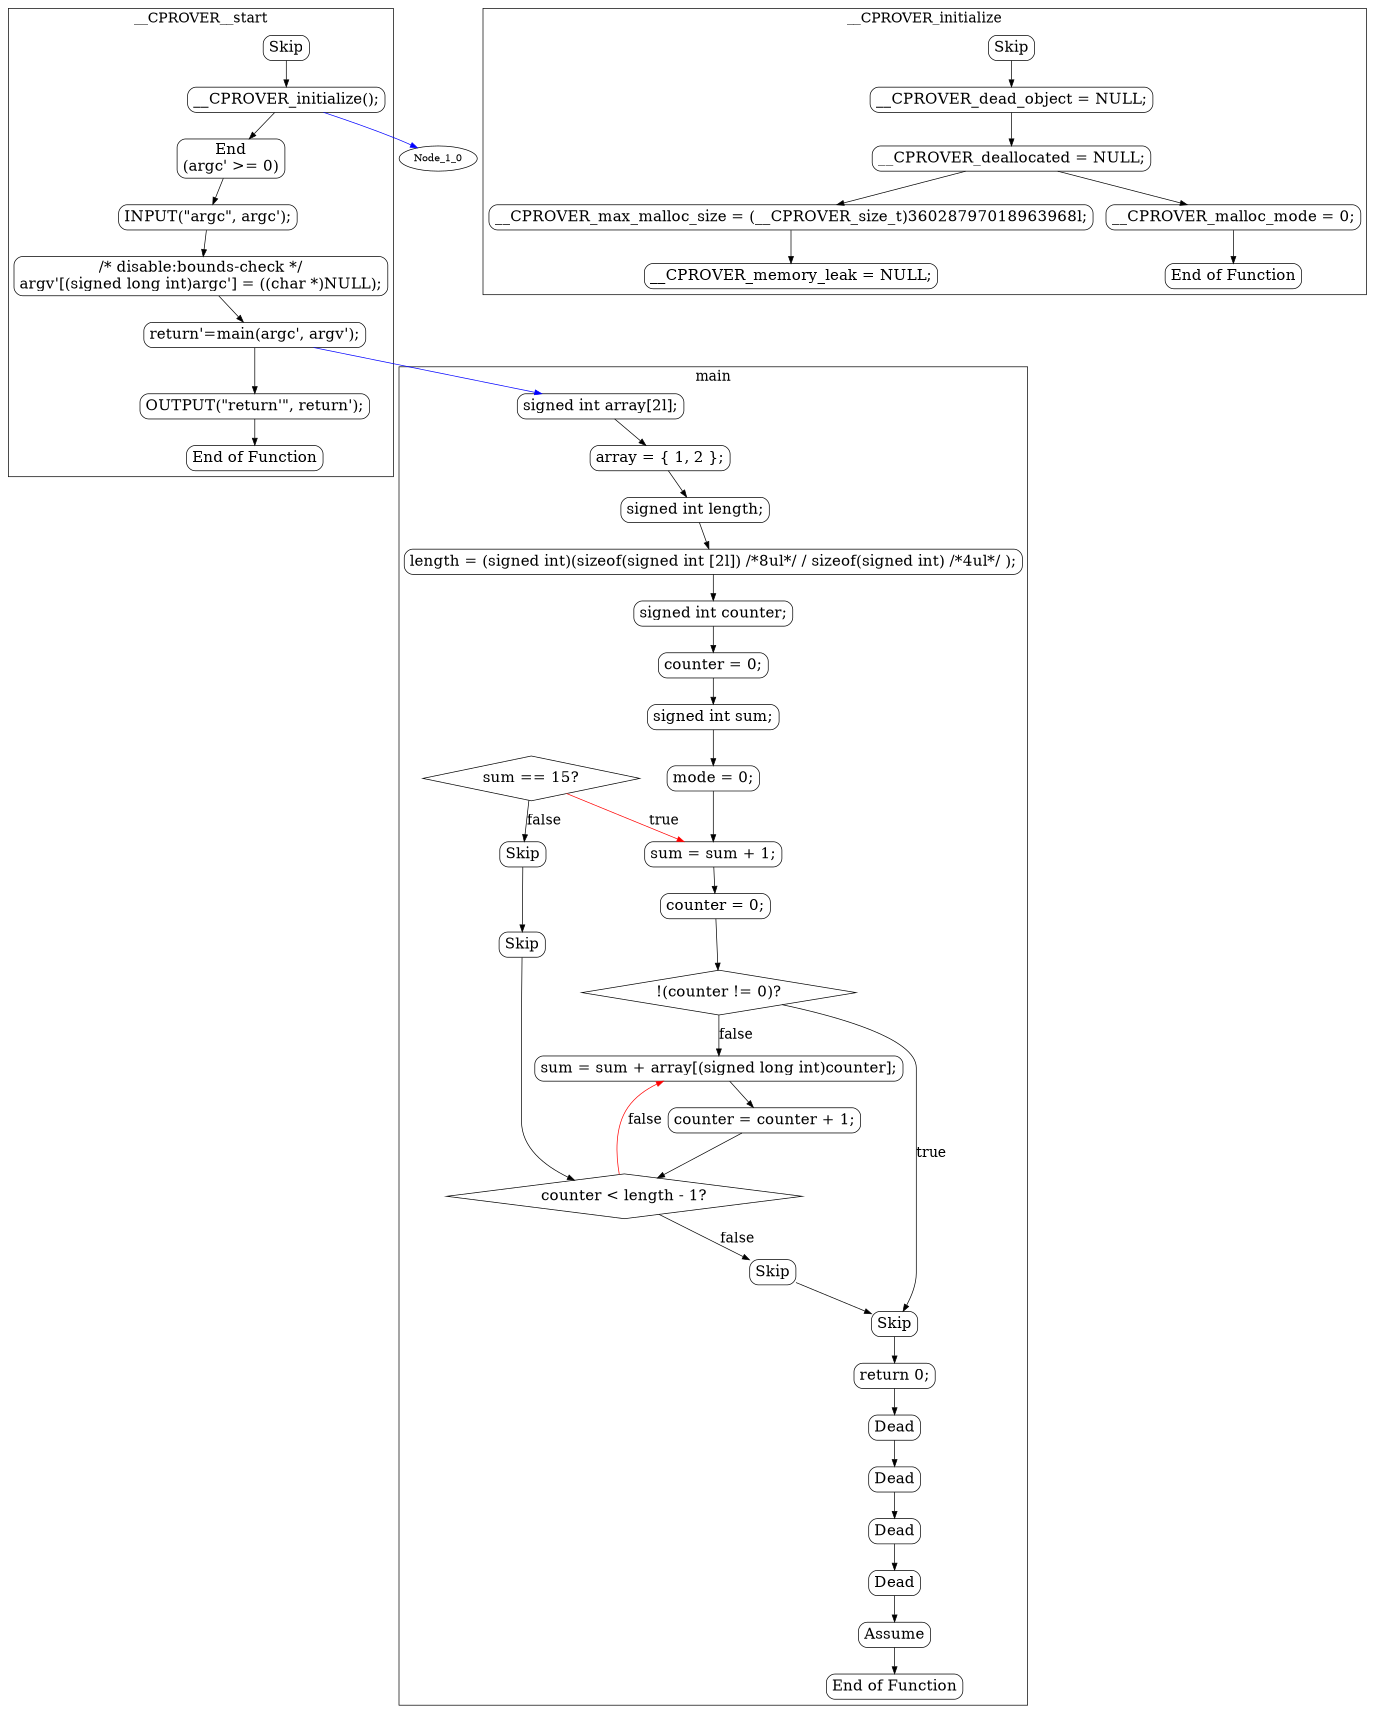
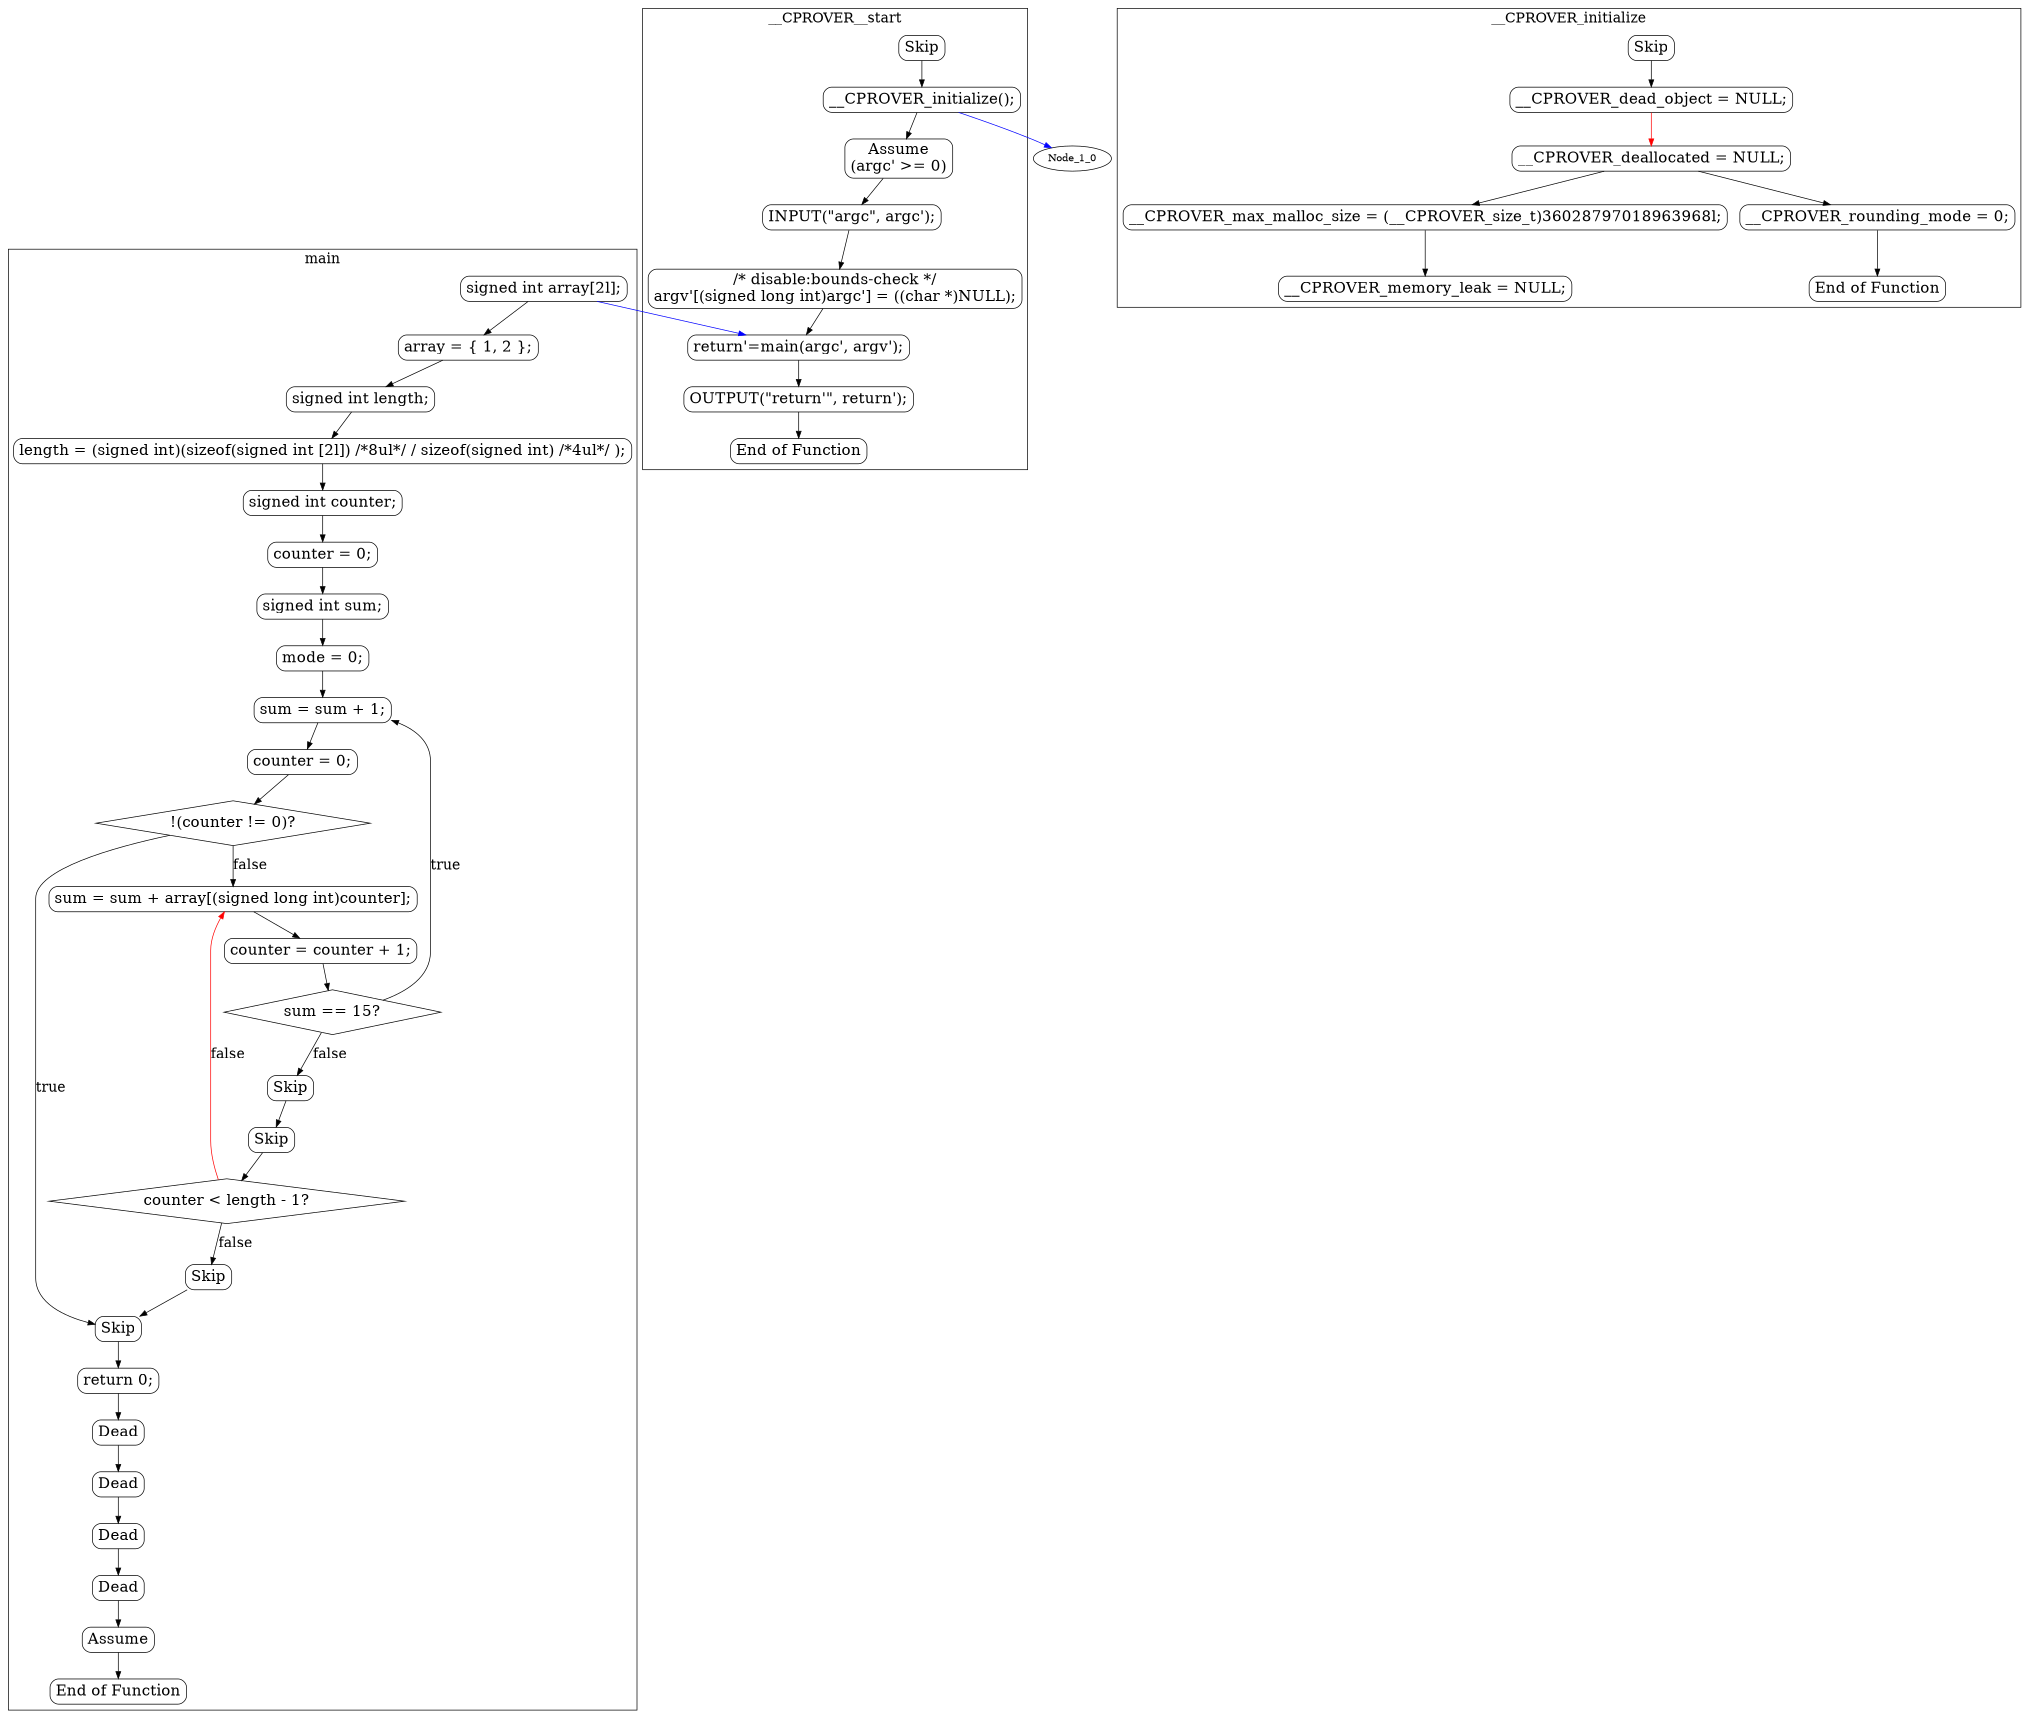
edge "__CPROVER_dead_object = NULL;" -> "__CPROVER_deallocated = NULL;": color black -> red
node "End (argc' >= 0)": label "End (argc' >= 0)" -> "Assume (argc' >= 0)"
node "__CPROVER_malloc_mode = 0;": label "__CPROVER_malloc_mode = 0;" -> "__CPROVER_rounding_mode = 0;"
edge "return'=main(argc', argv');" -> "signed int array[2l];": reversed
edge "sum == 15?" -> "sum = sum + 1;": color red -> black
edge "counter = counter + 1;" -> "counter < length - 1?": now "counter = counter + 1;" -> "sum == 15?"
